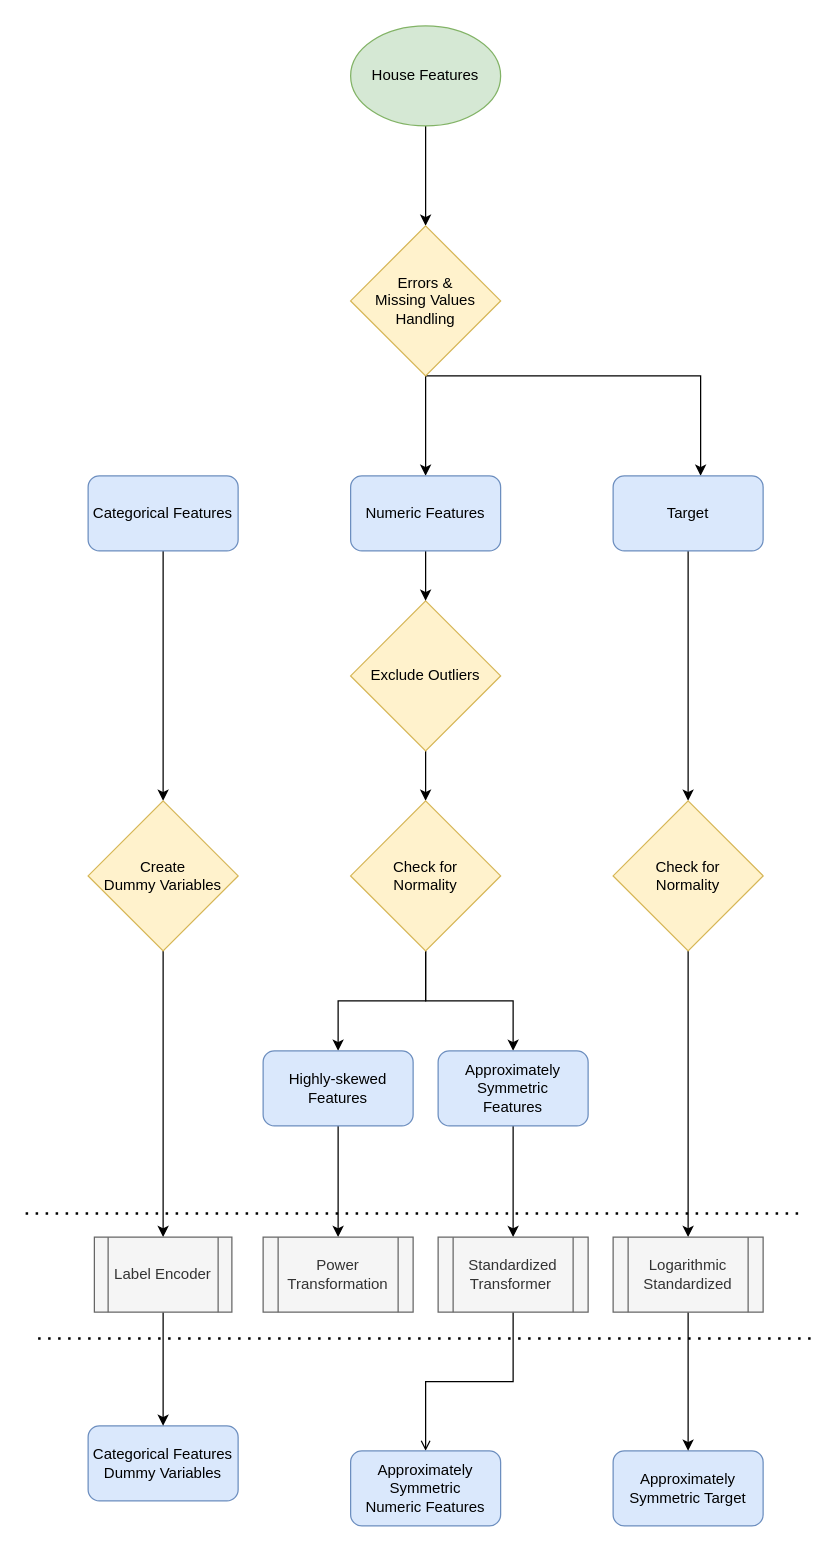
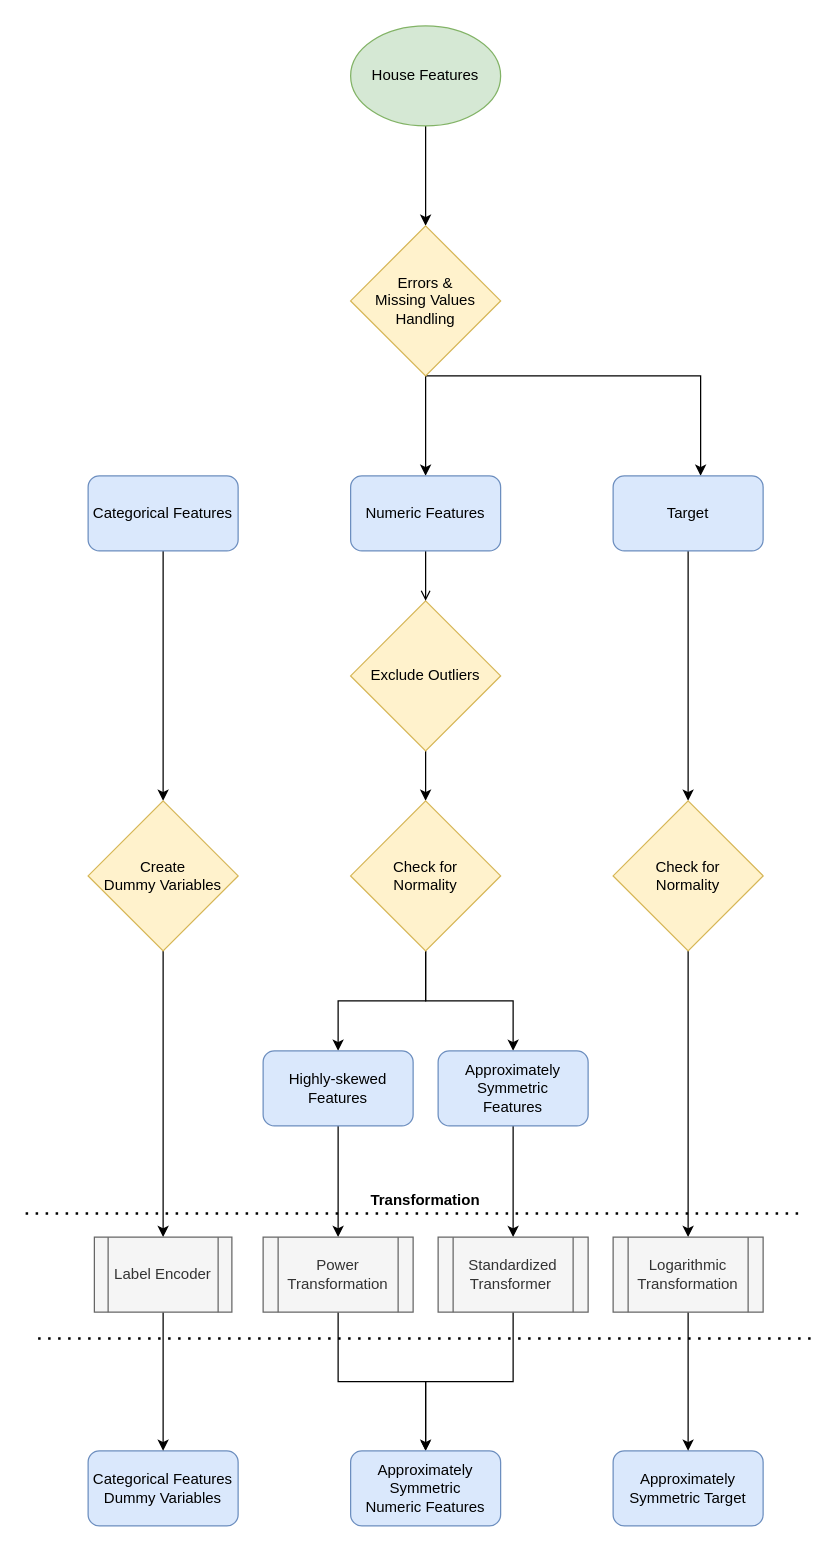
edge "Numeric Features" -> "Exclude Outliers": arrowhead classic -> open
node "Transformation": added
node "Logarithmic Standardized": label "Logarithmic Standardized" -> "Logarithmic Transformation"
edge "Power Transformation" -> "Approximately Symmetric Numeric Features": added
node "Categorical Features Dummy Variables": moved (163, 1463) -> (163, 1488)
